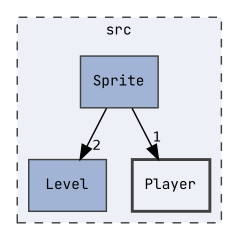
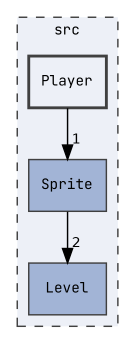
edge "Sprite" -> "Player": reversed
